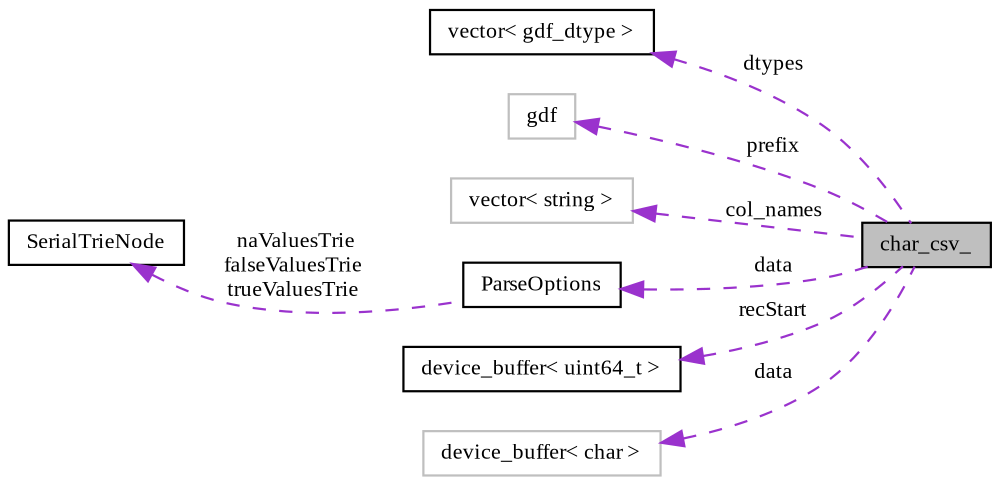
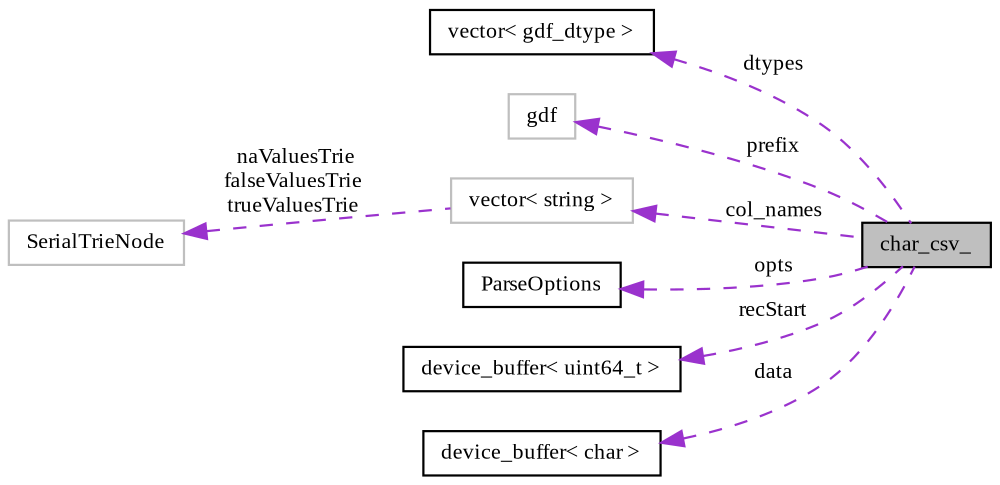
node "SerialTrieNode": color black -> grey75
edge "char_csv_" -> "ParseOptions": label " data" -> " opts"
edge "ParseOptions" -> "SerialTrieNode": now "vector< string >" -> "SerialTrieNode"
node "device_buffer< char >": color grey75 -> black
